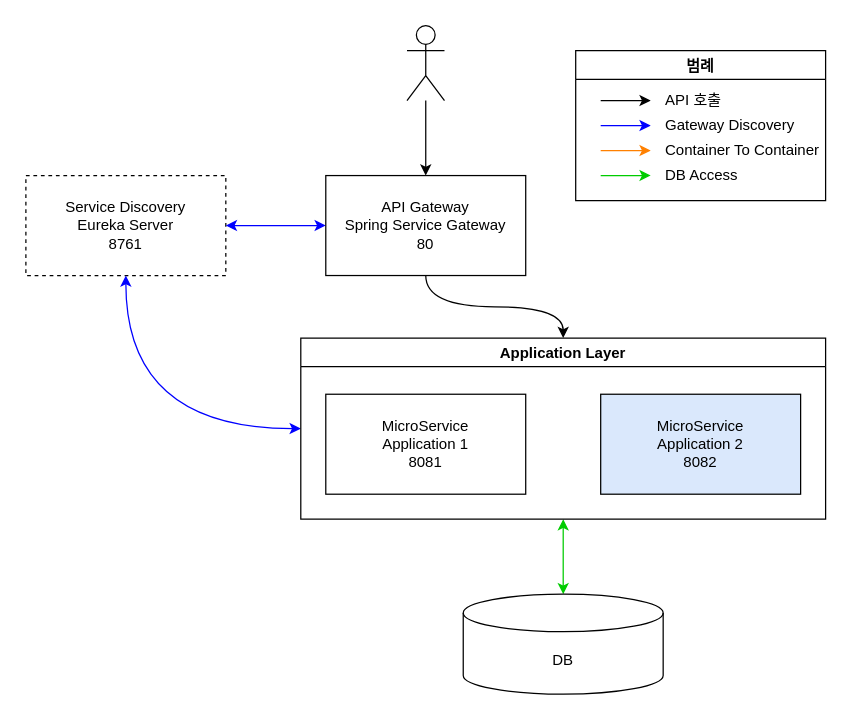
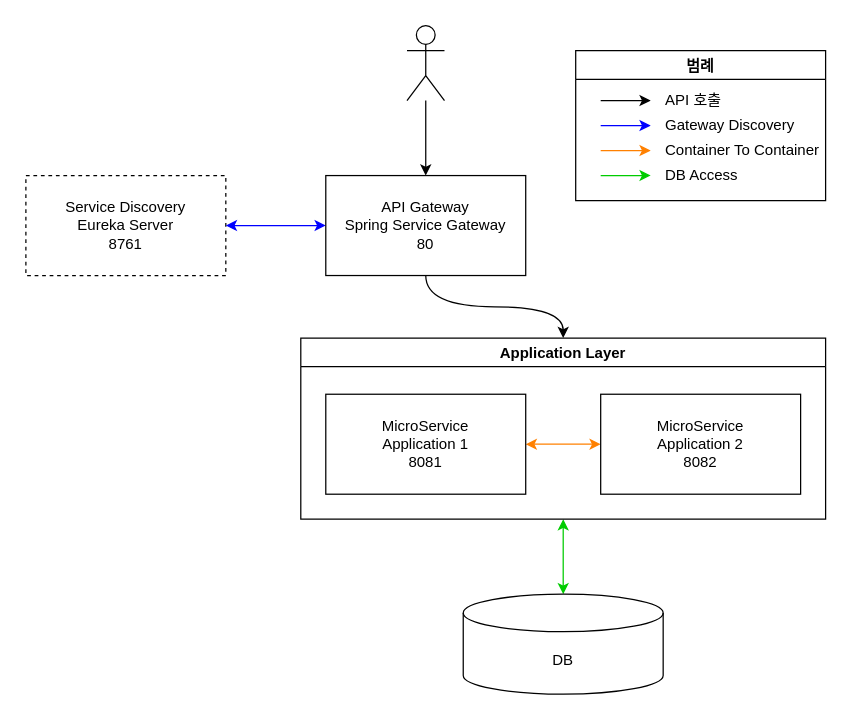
edge "Service Discovery Eureka Server 8761" -- "Application Layer": removed
edge "MicroService Application 1 8081" -- "MicroService Application 2 8082": added
node "MicroService Application 2 8082": fillcolor #dae8fc -> #ffffff
